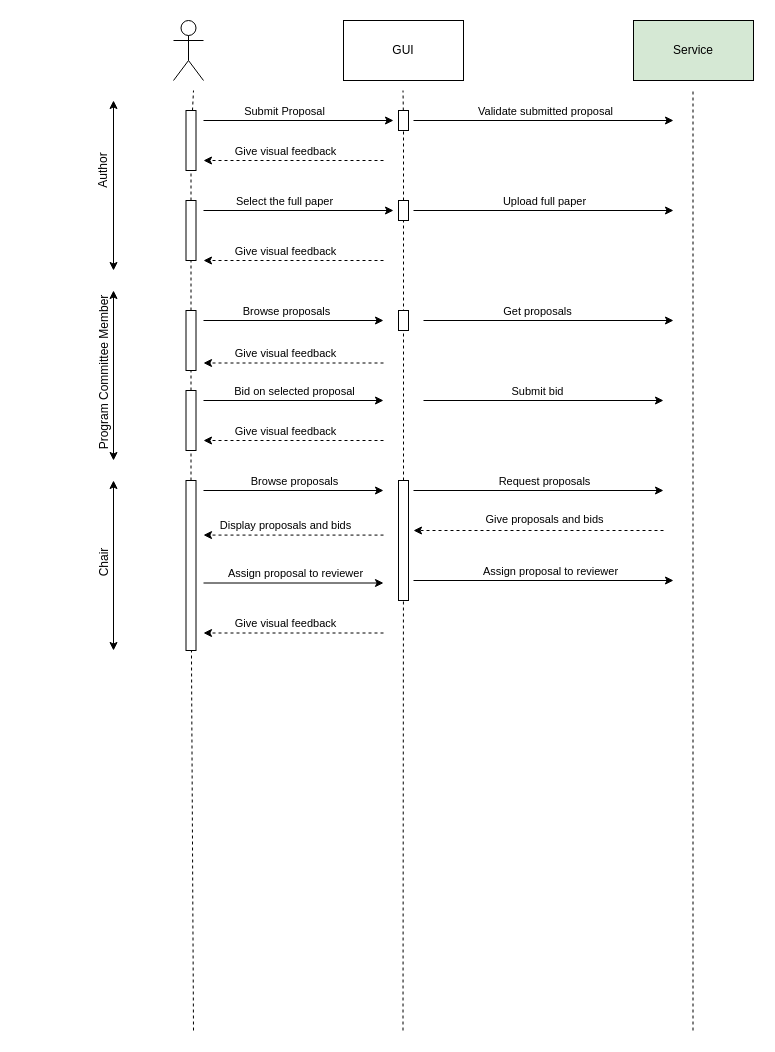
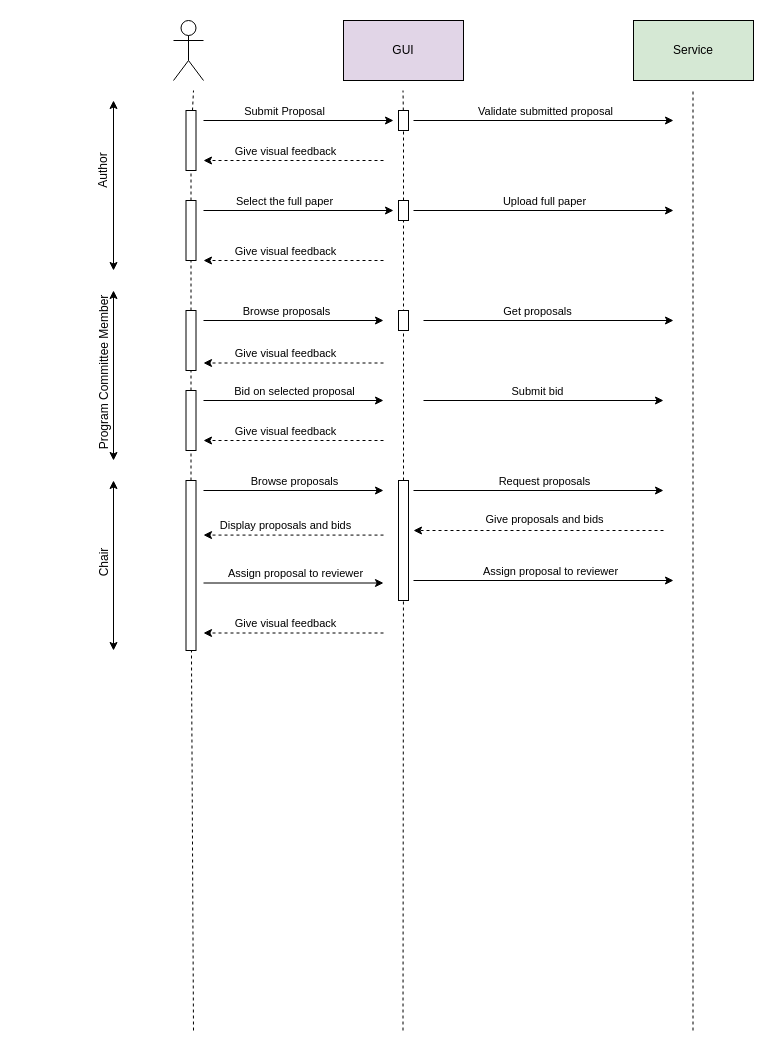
node "GUI": fillcolor #ffffff -> #e1d5e7
